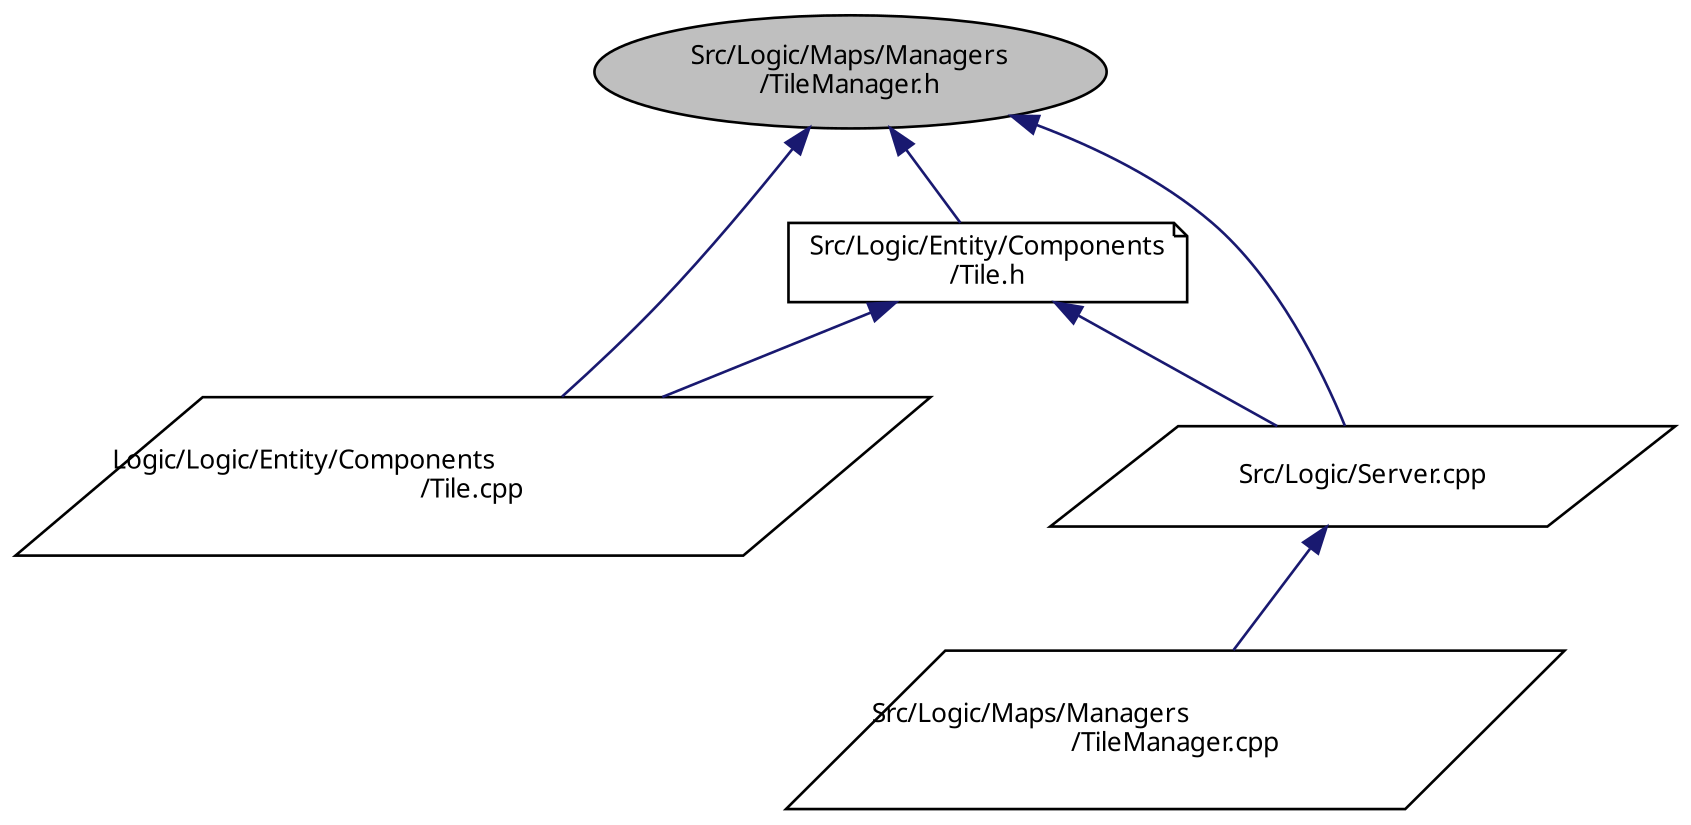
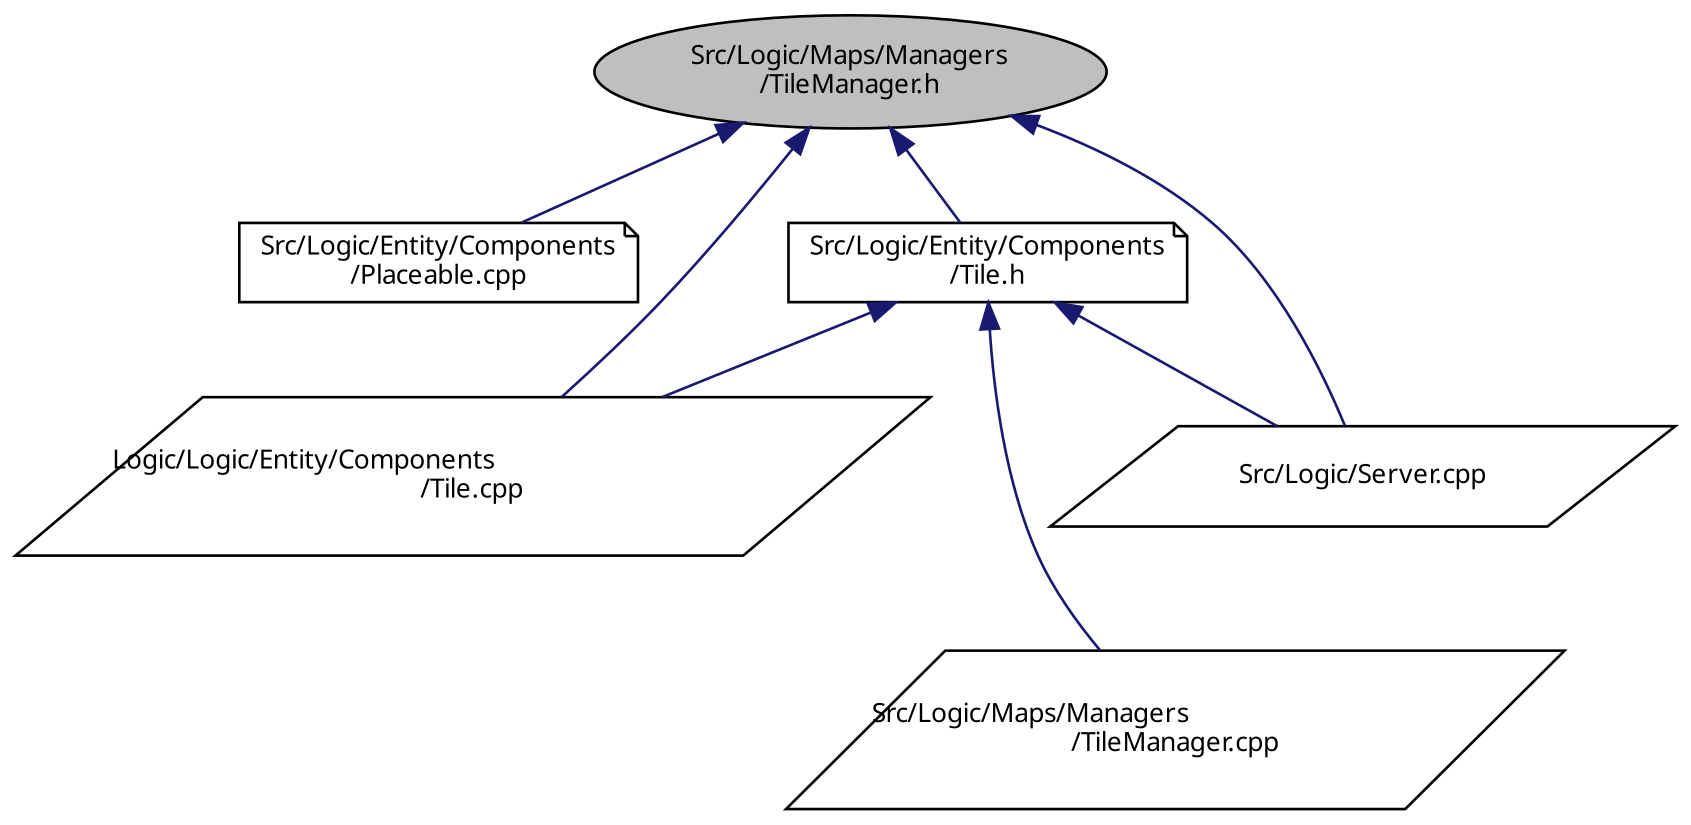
node "Src/Logic/Entity/Components /Placeable.cpp": added
edge "Src/Logic/Maps/Managers /TileManager.cpp" -> "Src/Logic/Server.cpp": now "Src/Logic/Maps/Managers /TileManager.cpp" -> "Src/Logic/Entity/Components /Tile.h"
